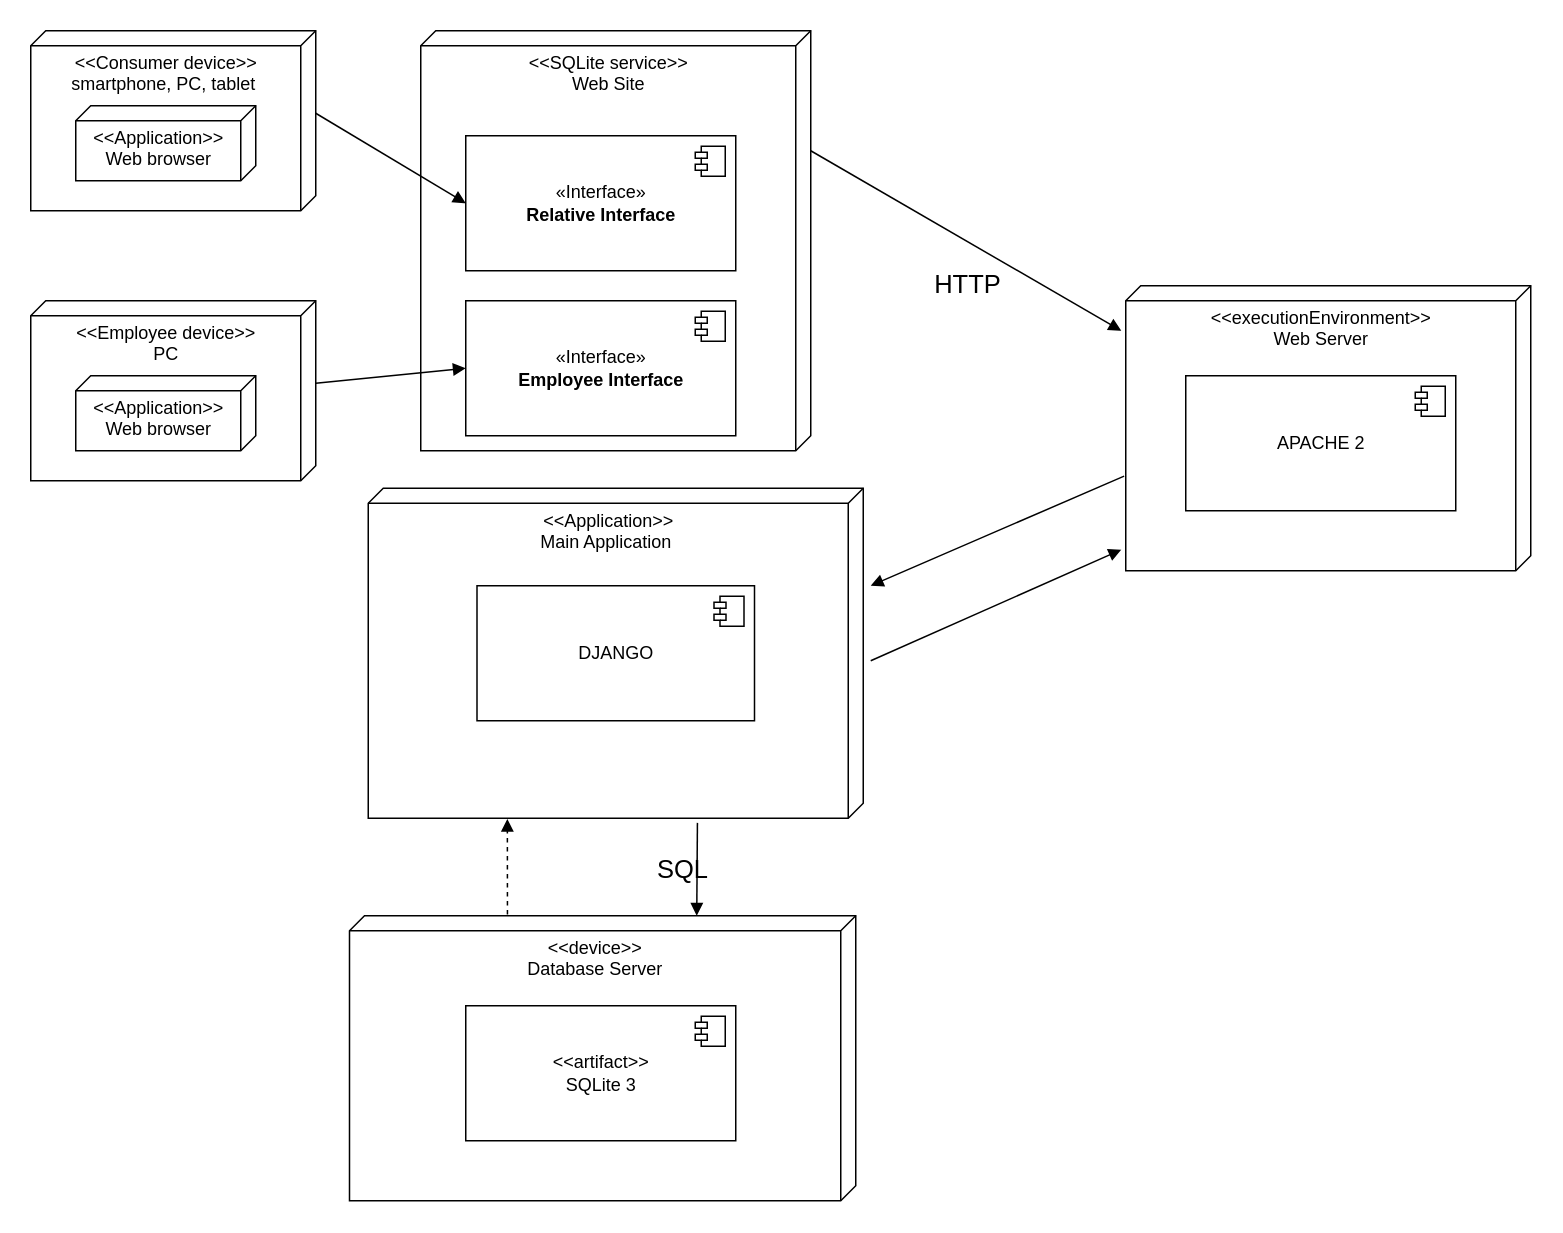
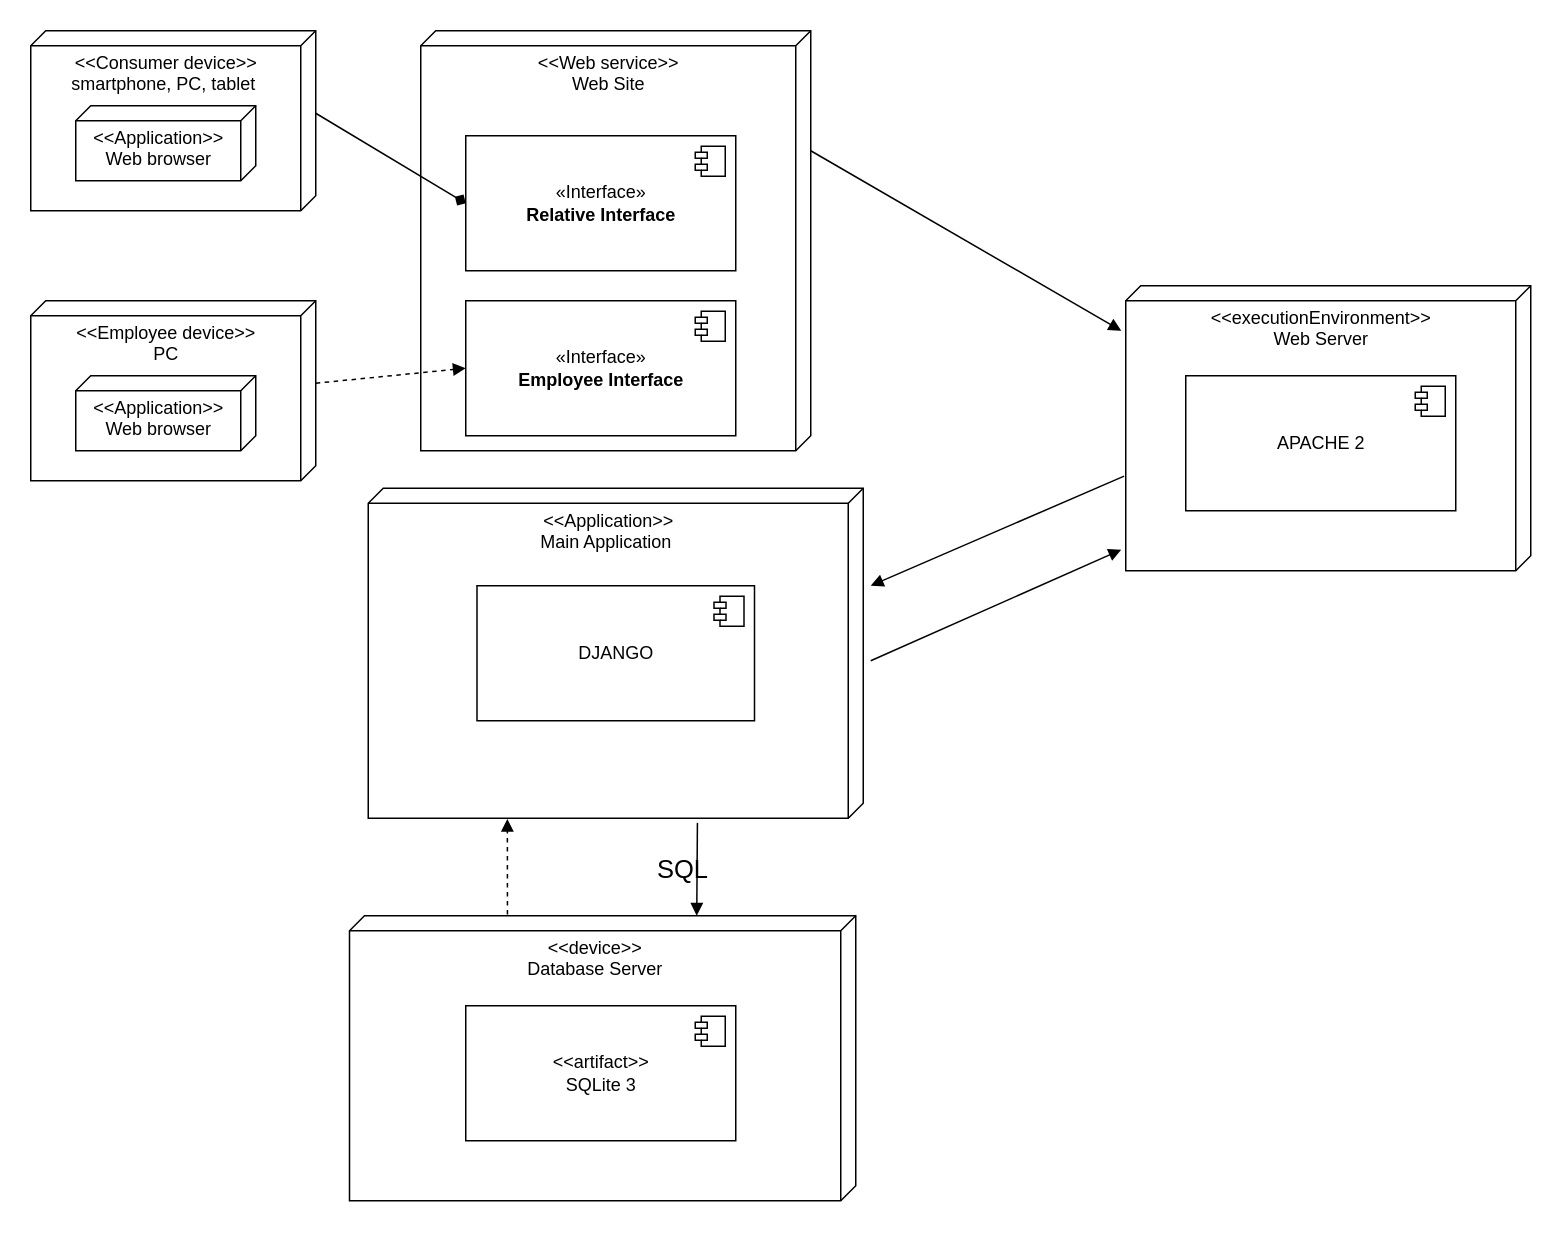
node "<<SQLite service>> Web Site": label "<<SQLite service>> Web Site" -> "<<Web service>> Web Site"
edge "<<Consumer device>> smartphone, PC, tablet" -> "«Interface» Relative Interface": arrowhead block -> diamond
node "HTTP": removed
edge "<<Employee device>> PC" -> "«Interface» Employee Interface": style solid -> dashed
